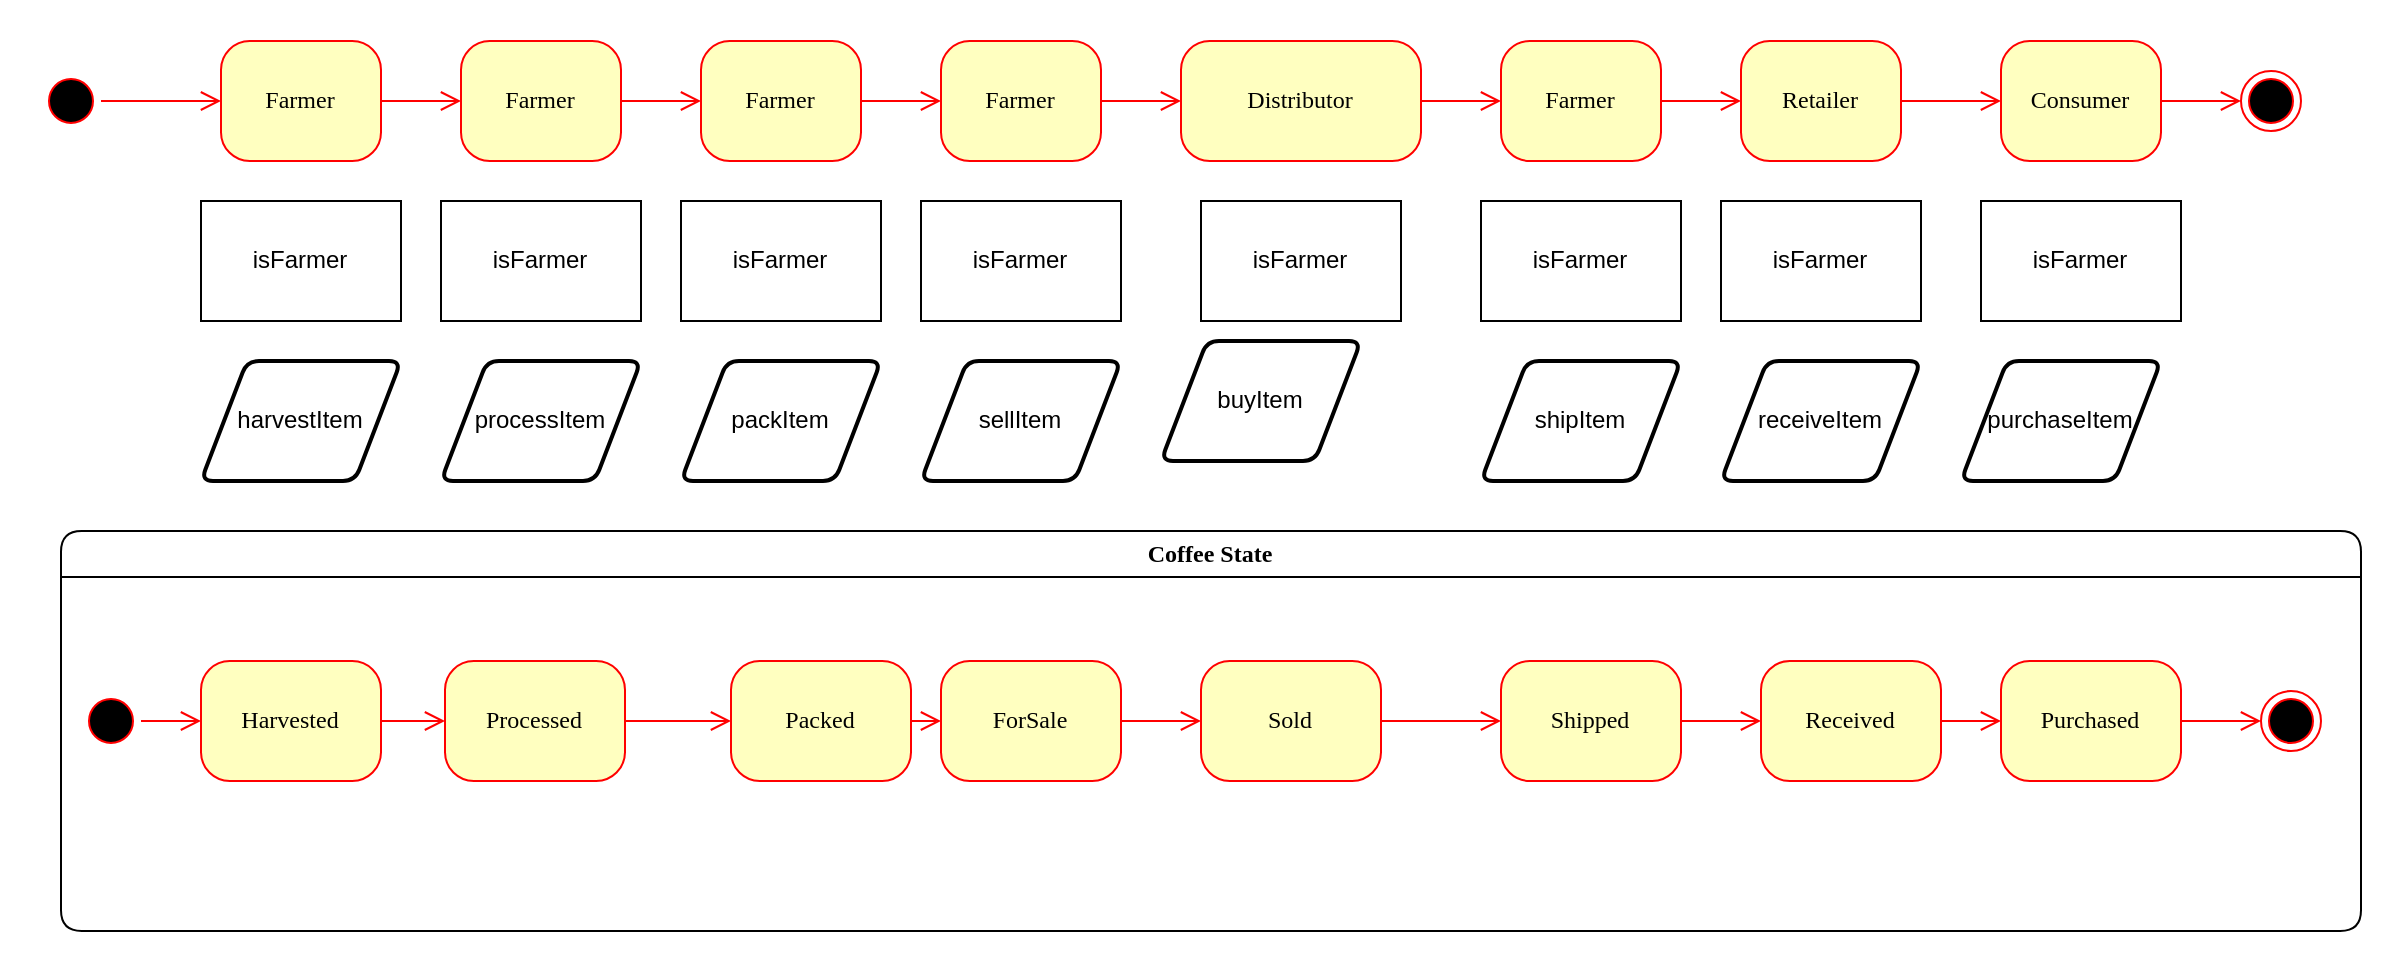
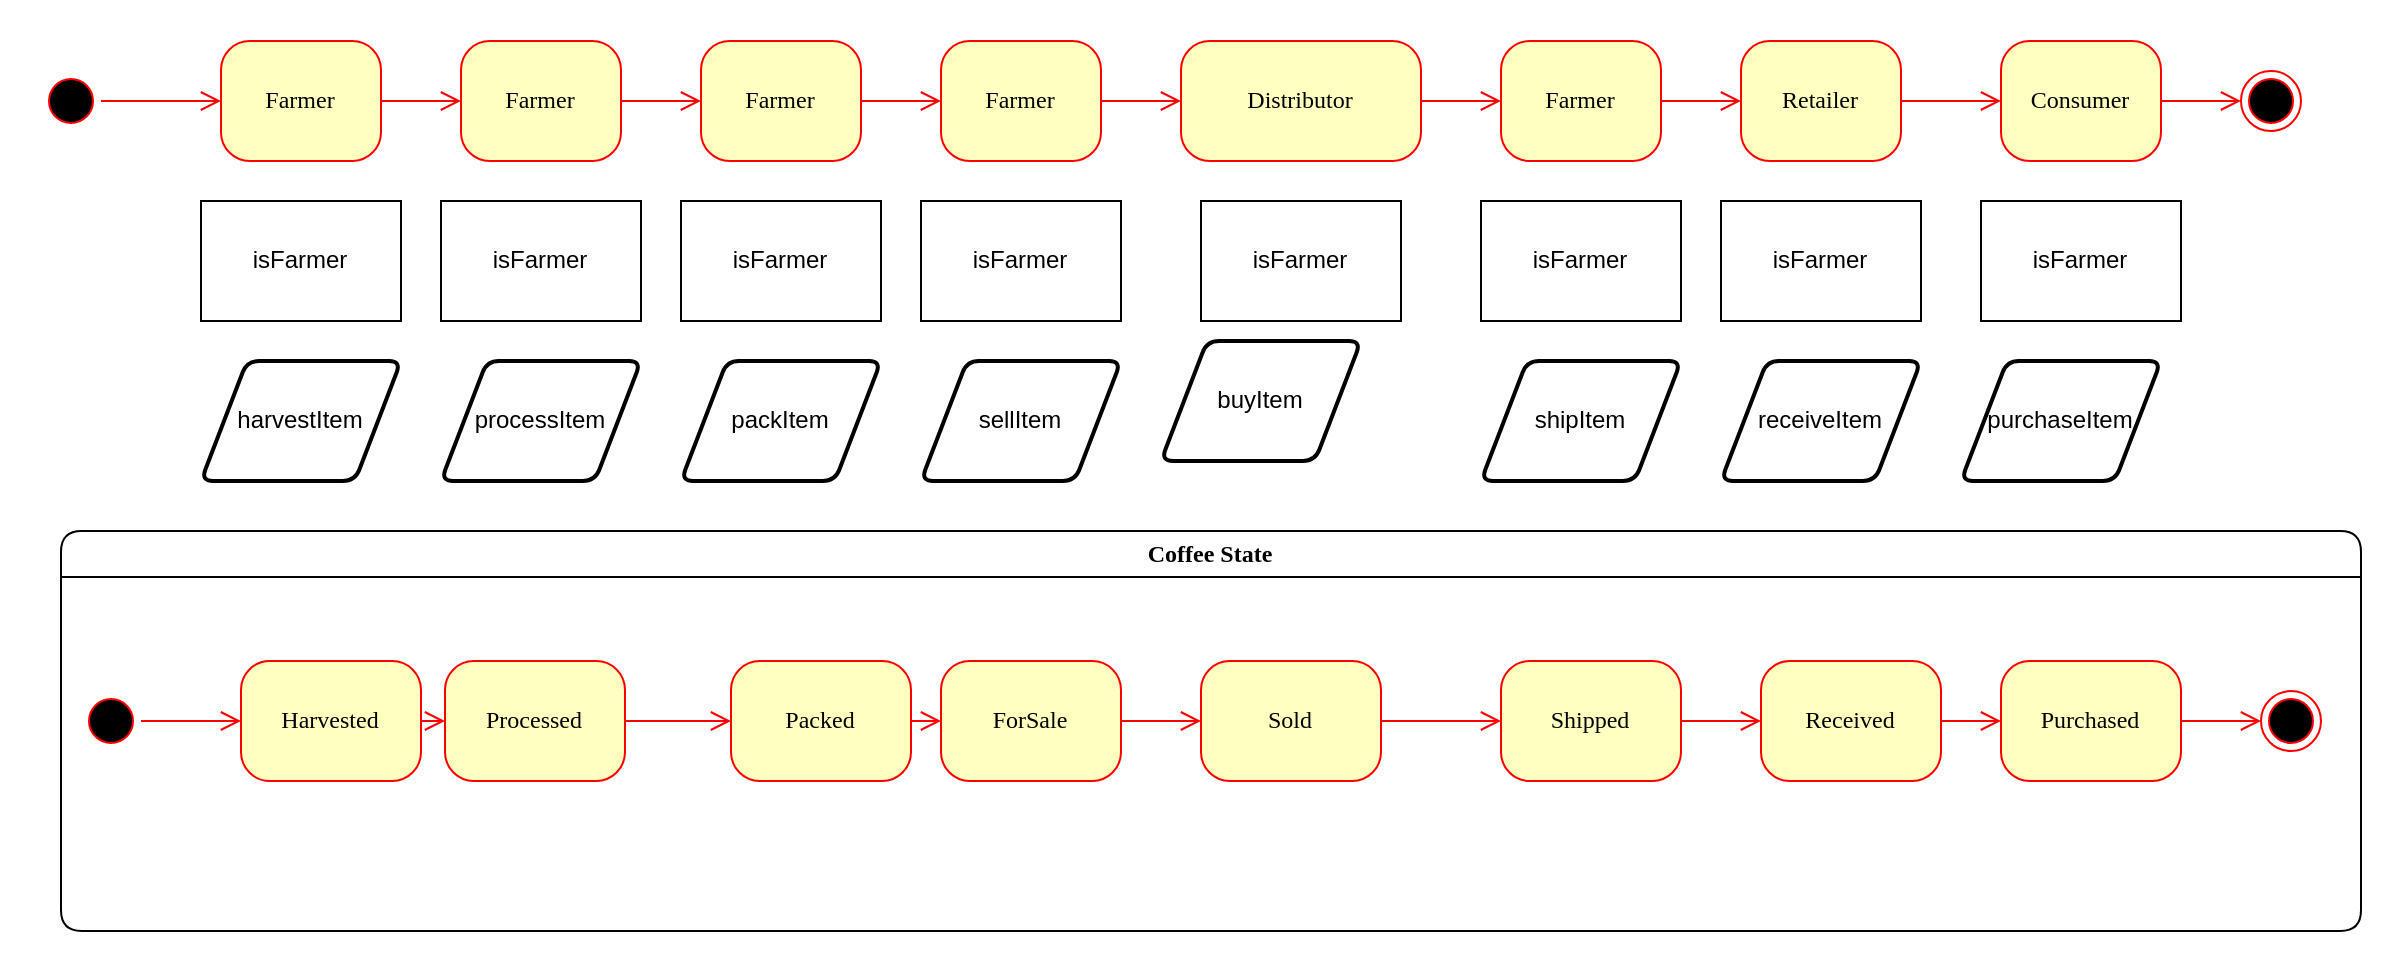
node "Harvested": moved (291, 721) -> (331, 721)
